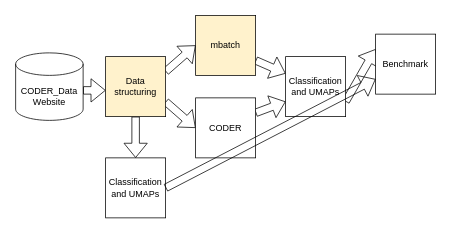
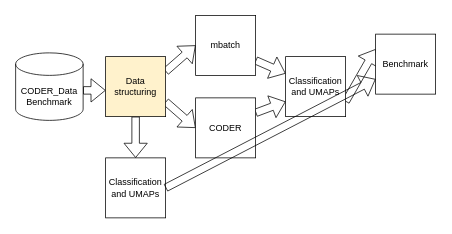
node "mbatch": fillcolor #fff2cc -> #ffffff
node "CODER_Data Website": label "CODER_Data Website" -> "CODER_Data Benchmark"
